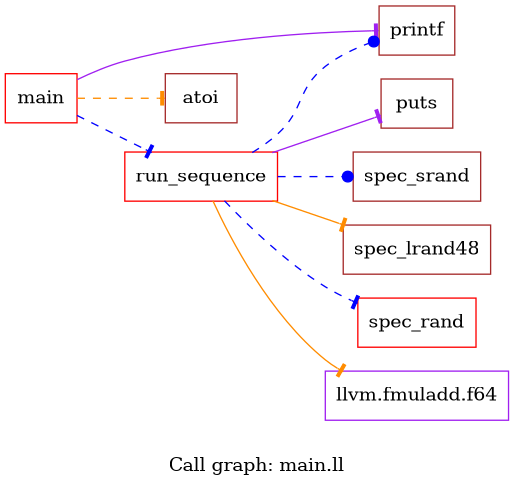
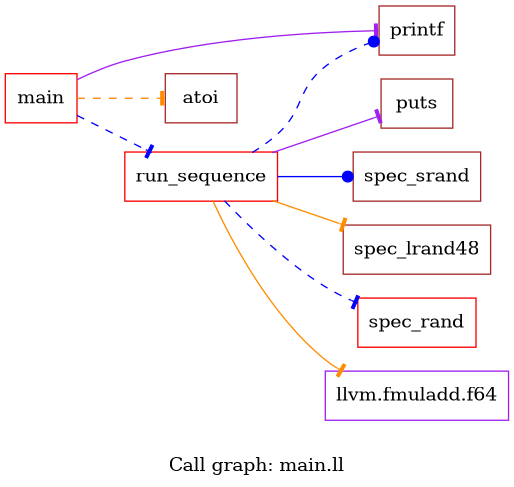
edge "run_sequence" -> "spec_srand": style dashed -> solid
